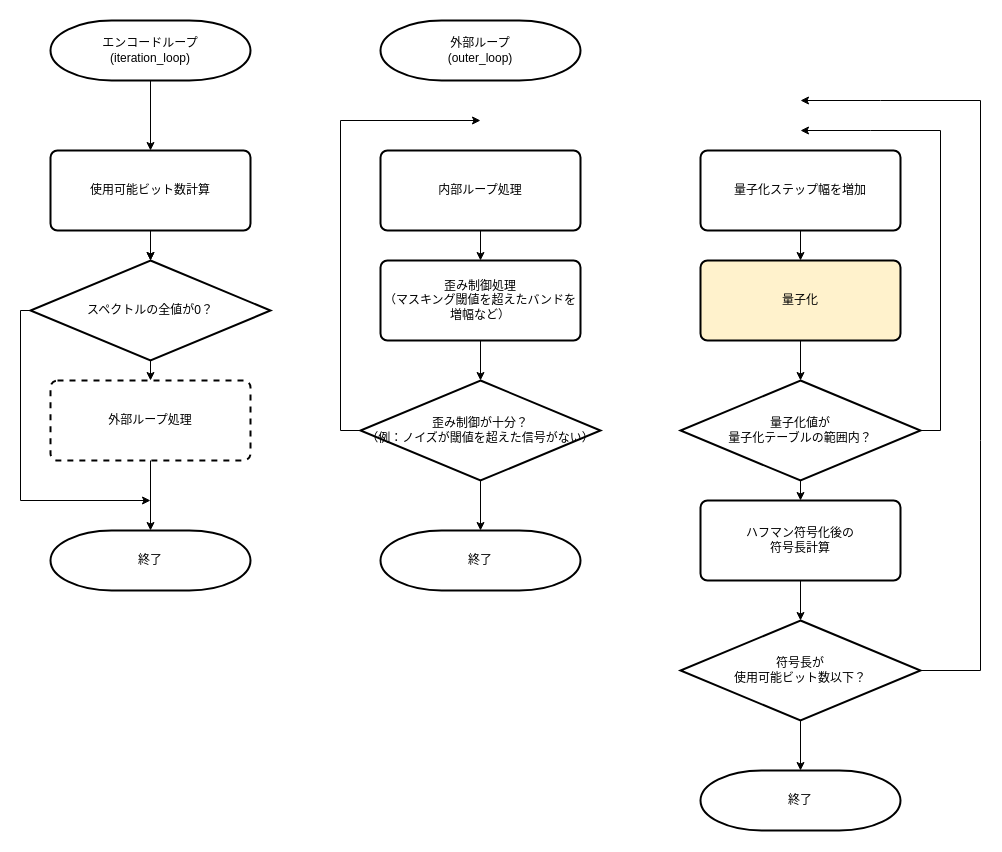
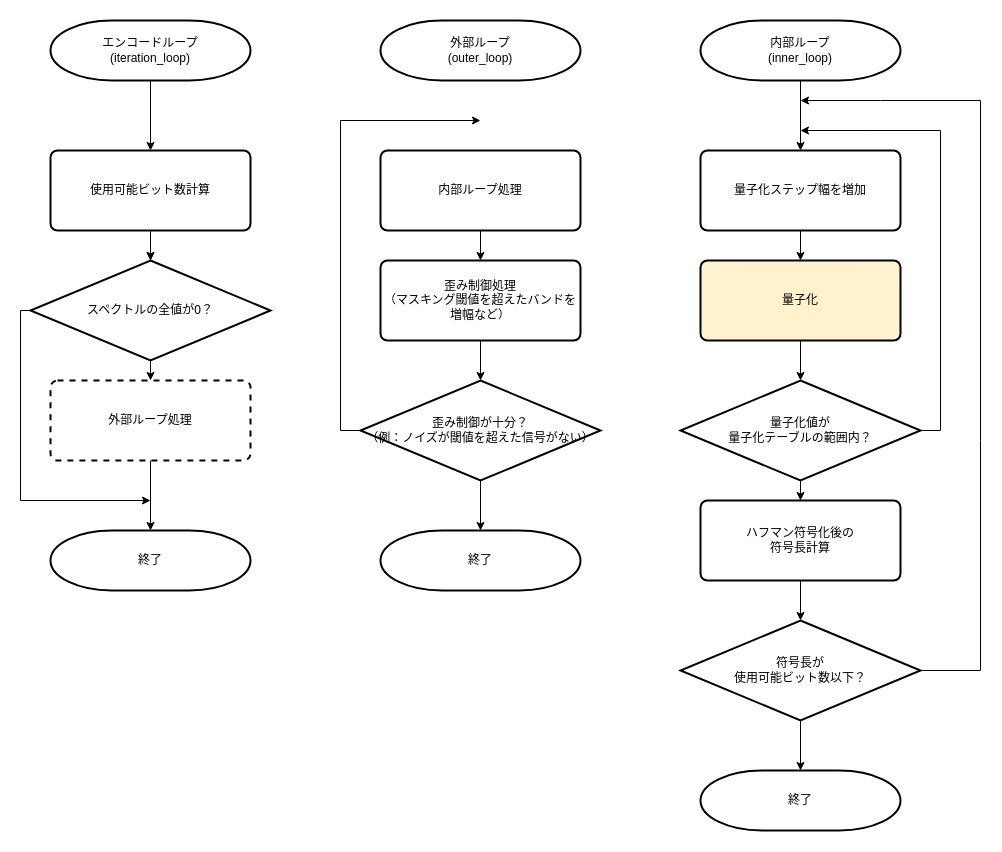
node "内部ループ (inner_loop)": added
edge "内部ループ (inner_loop)" -> "量子化ステップ幅を増加": added
